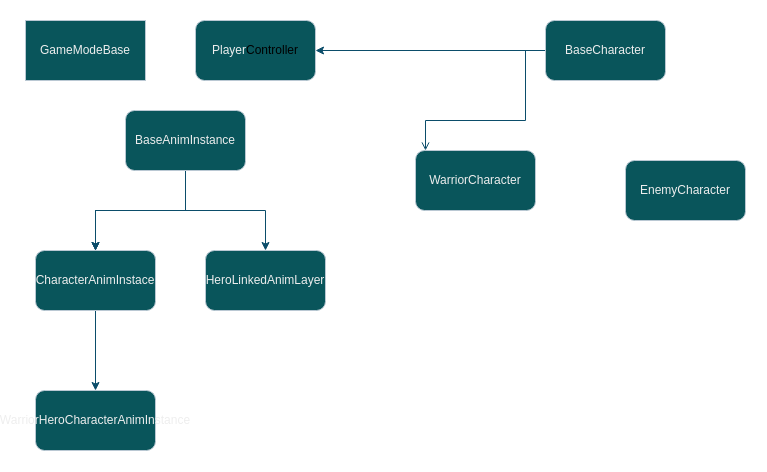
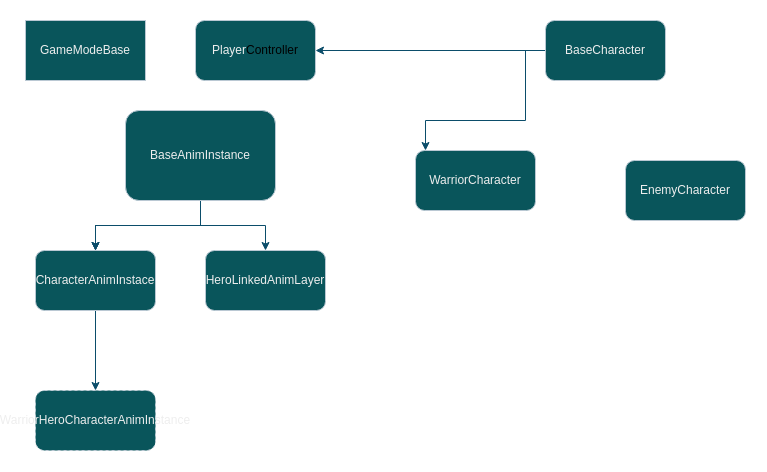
node "BaseAnimInstance": size 120x60 -> 150x90
edge "BaseCharacter" -> "WarriorCharacter": arrowhead open -> classic
node "WarriorHeroCharacterAnimInstance": style solid -> dashed
